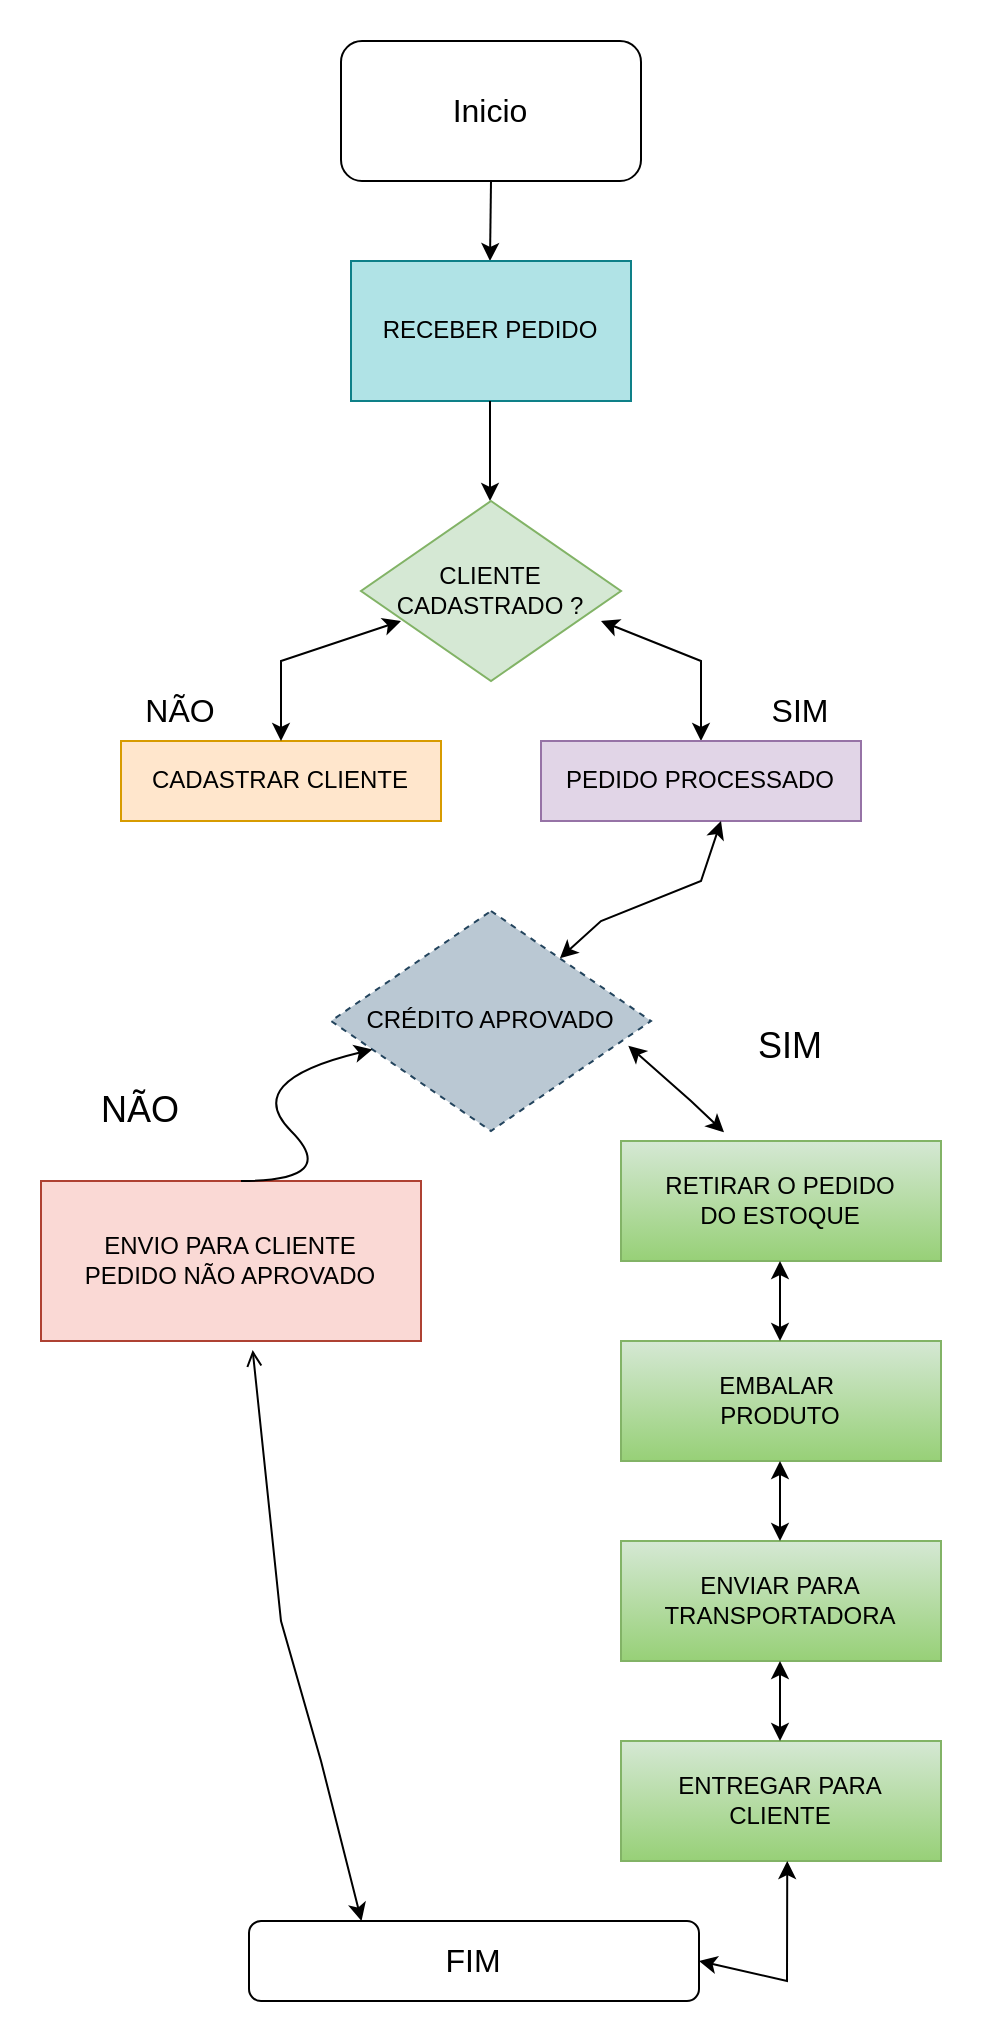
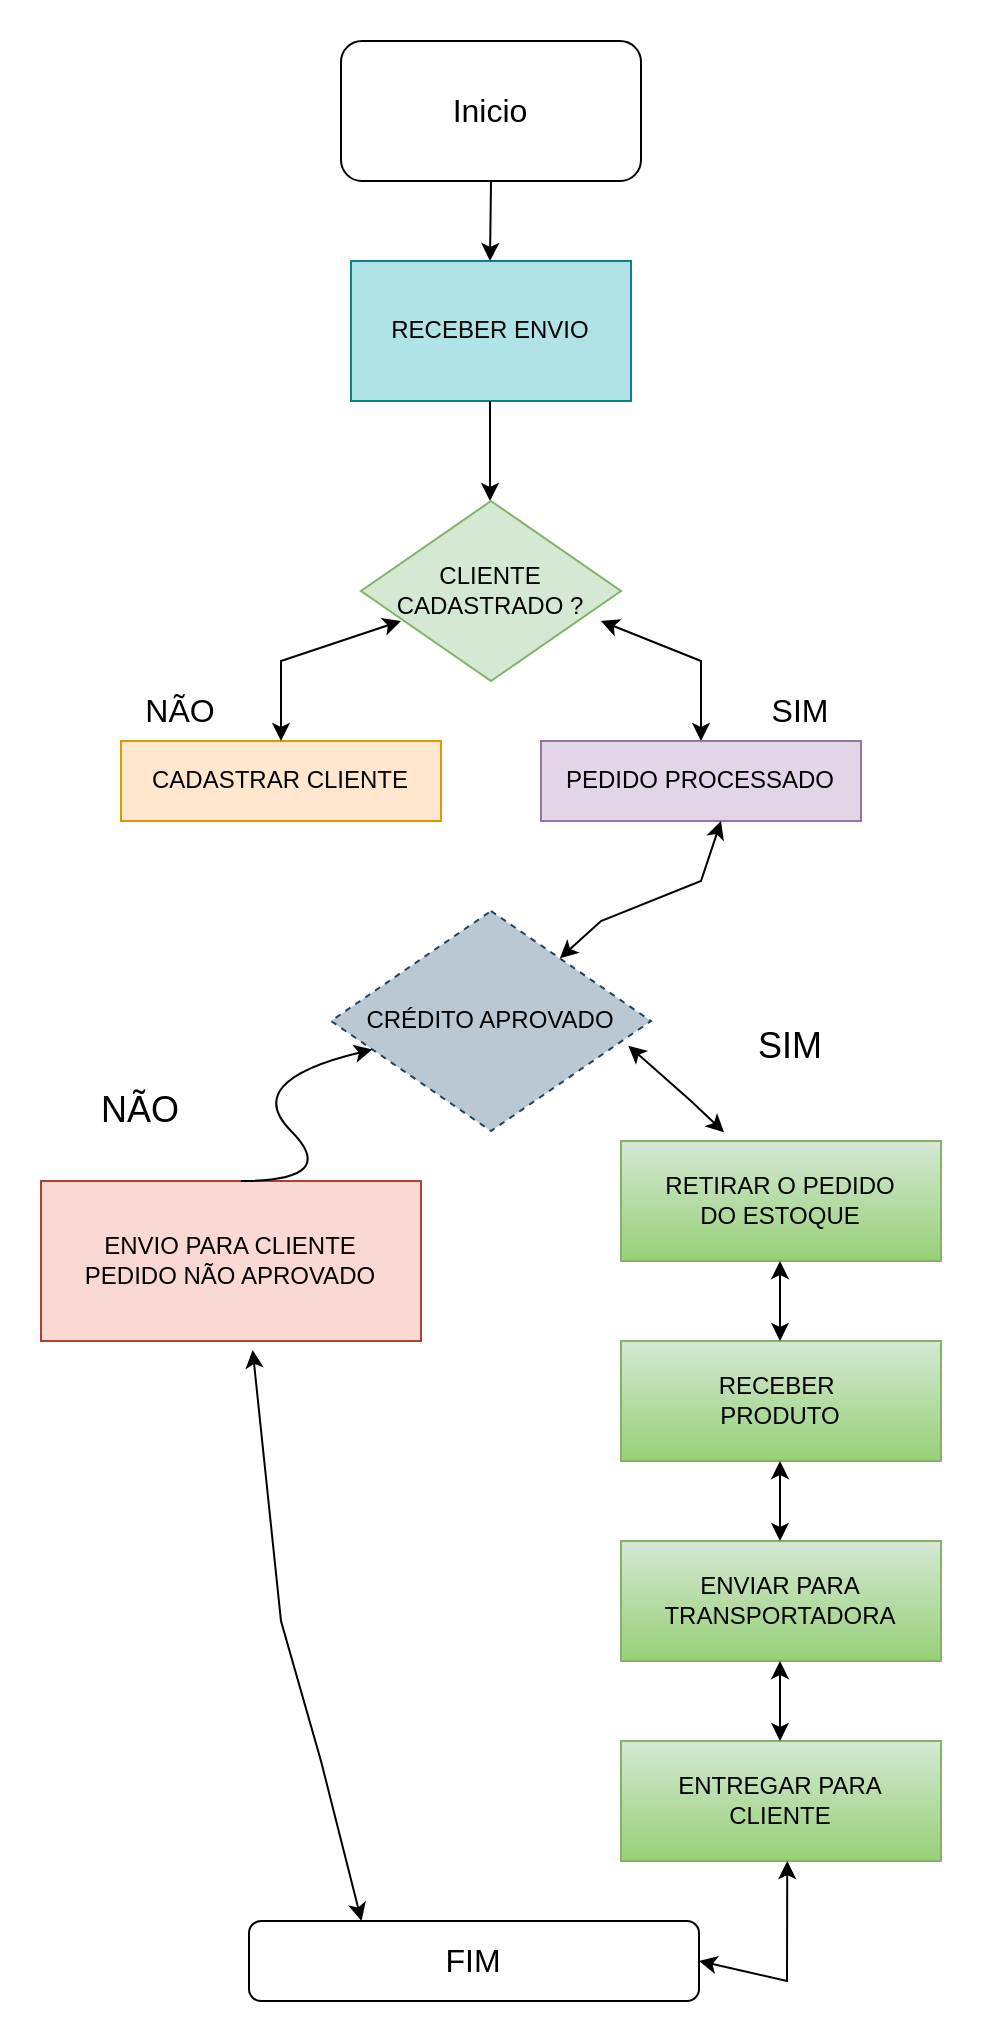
node "RECEBER PEDIDO": label "RECEBER PEDIDO" -> "RECEBER ENVIO"
edge "ENVIO PARA CLIENTE PEDIDO NÃO APROVADO" -- "FIM": arrowhead open -> classic
node "EMBALAR PRODUTO": label "EMBALAR PRODUTO" -> "RECEBER PRODUTO"
